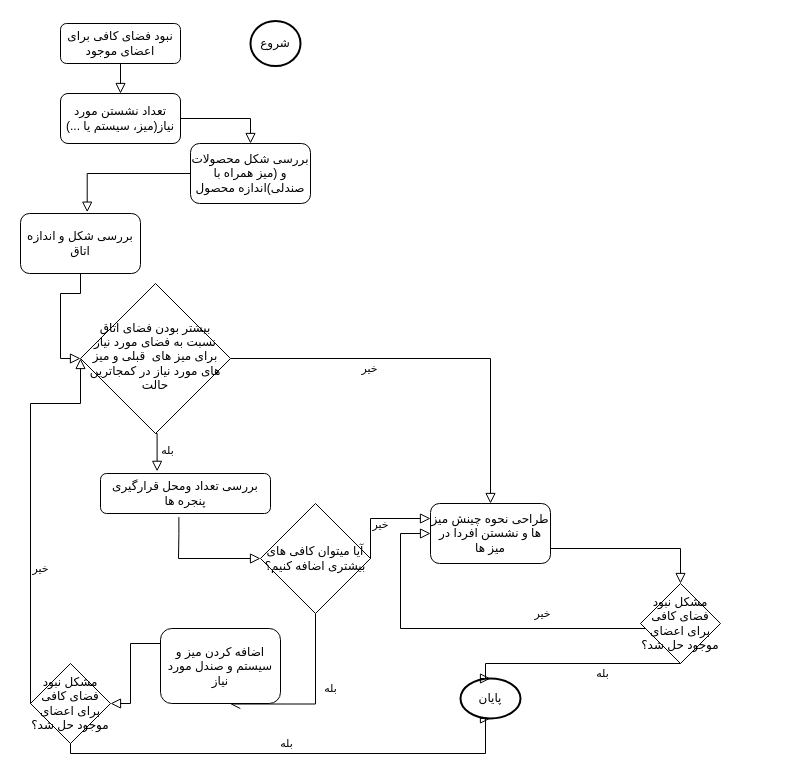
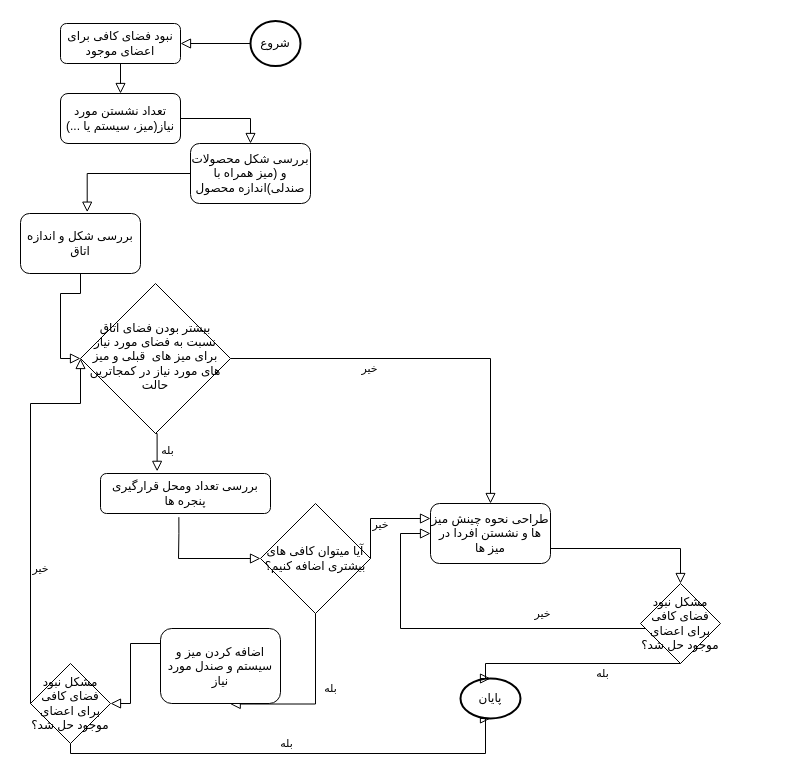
edge "شروع" -> "نبود فضای کافی برای اعضای موجود": added
edge "آیا میتوان کافی های بیشتری اضافه کنیم؟" -> "اضافه کردن میز و سیستم و صندل مورد نیاز": arrowhead open -> block
